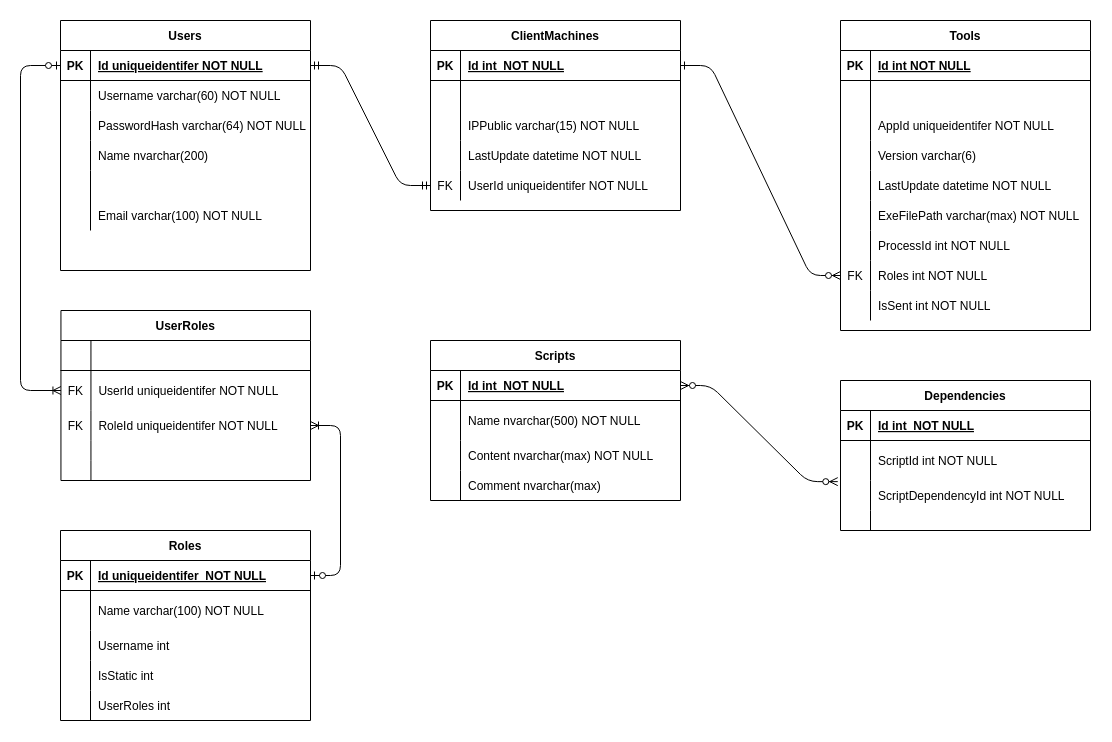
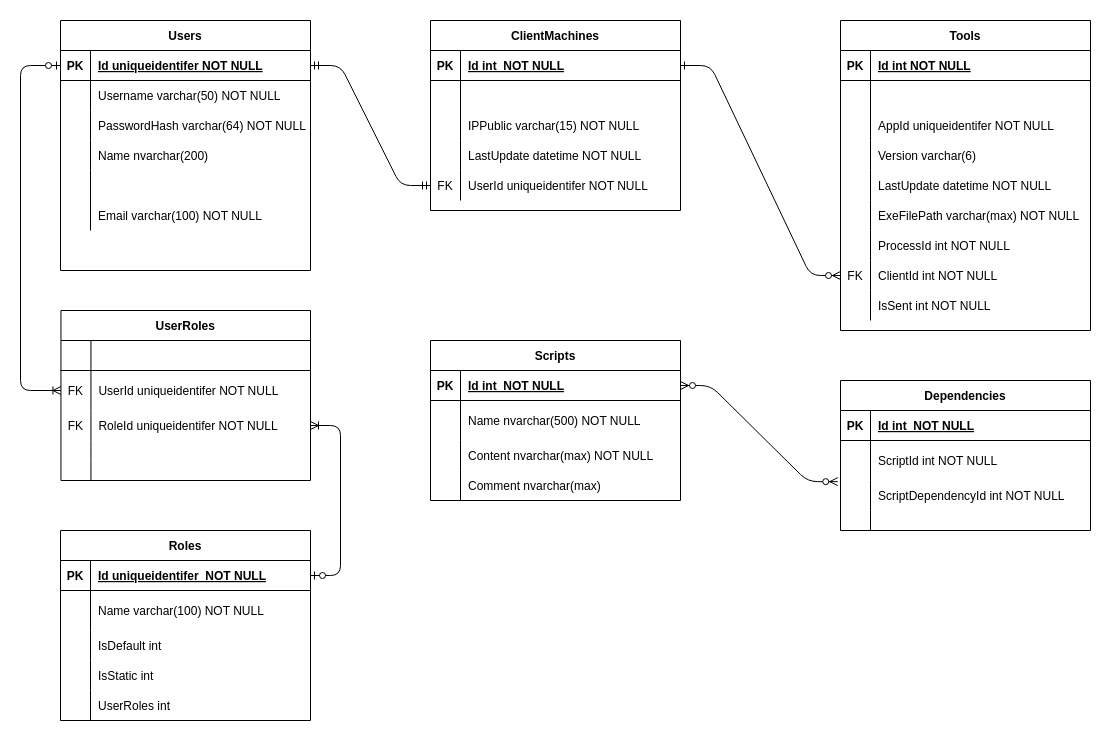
node "Username varchar(60) NOT NULL": label "Username varchar(60) NOT NULL" -> "Username varchar(50) NOT NULL"
node "Roles int NOT NULL": label "Roles int NOT NULL" -> "ClientId int NOT NULL"
node "Username int": label "Username int" -> "IsDefault int"
